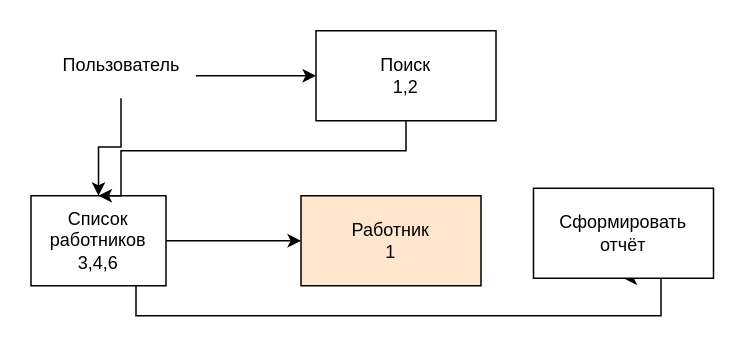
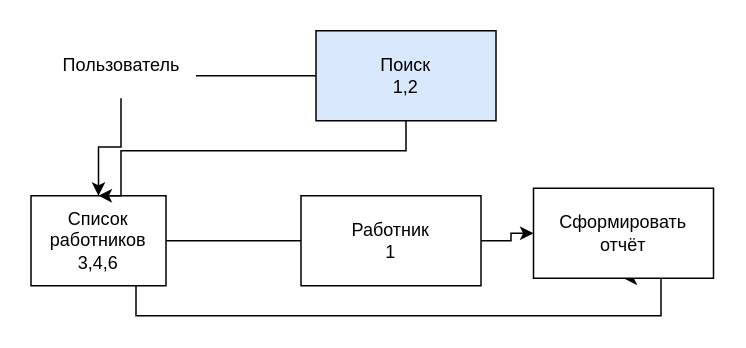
edge "Пользователь" -> "Поиск 1,2": arrowhead classic -> none
node "Поиск 1,2": fillcolor #ffffff -> #dae8fc
edge "Список работников 3,4,6" -> "Работник 1": arrowhead classic -> none
node "Работник 1": fillcolor #ffe6cc -> #ffffff
edge "Работник 1" -> "Сформировать отчёт": added
